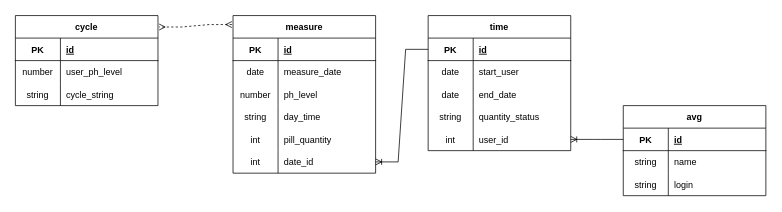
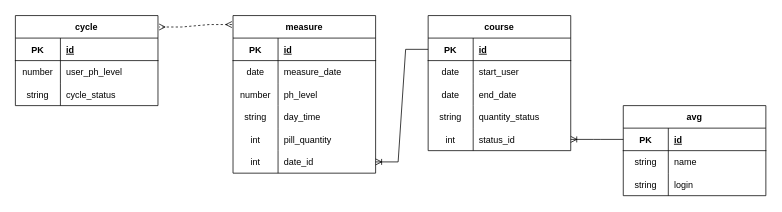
node "time": label "time" -> "course"
node "cycle_string": label "cycle_string" -> "cycle_status"
node "user_id": label "user_id" -> "status_id"
